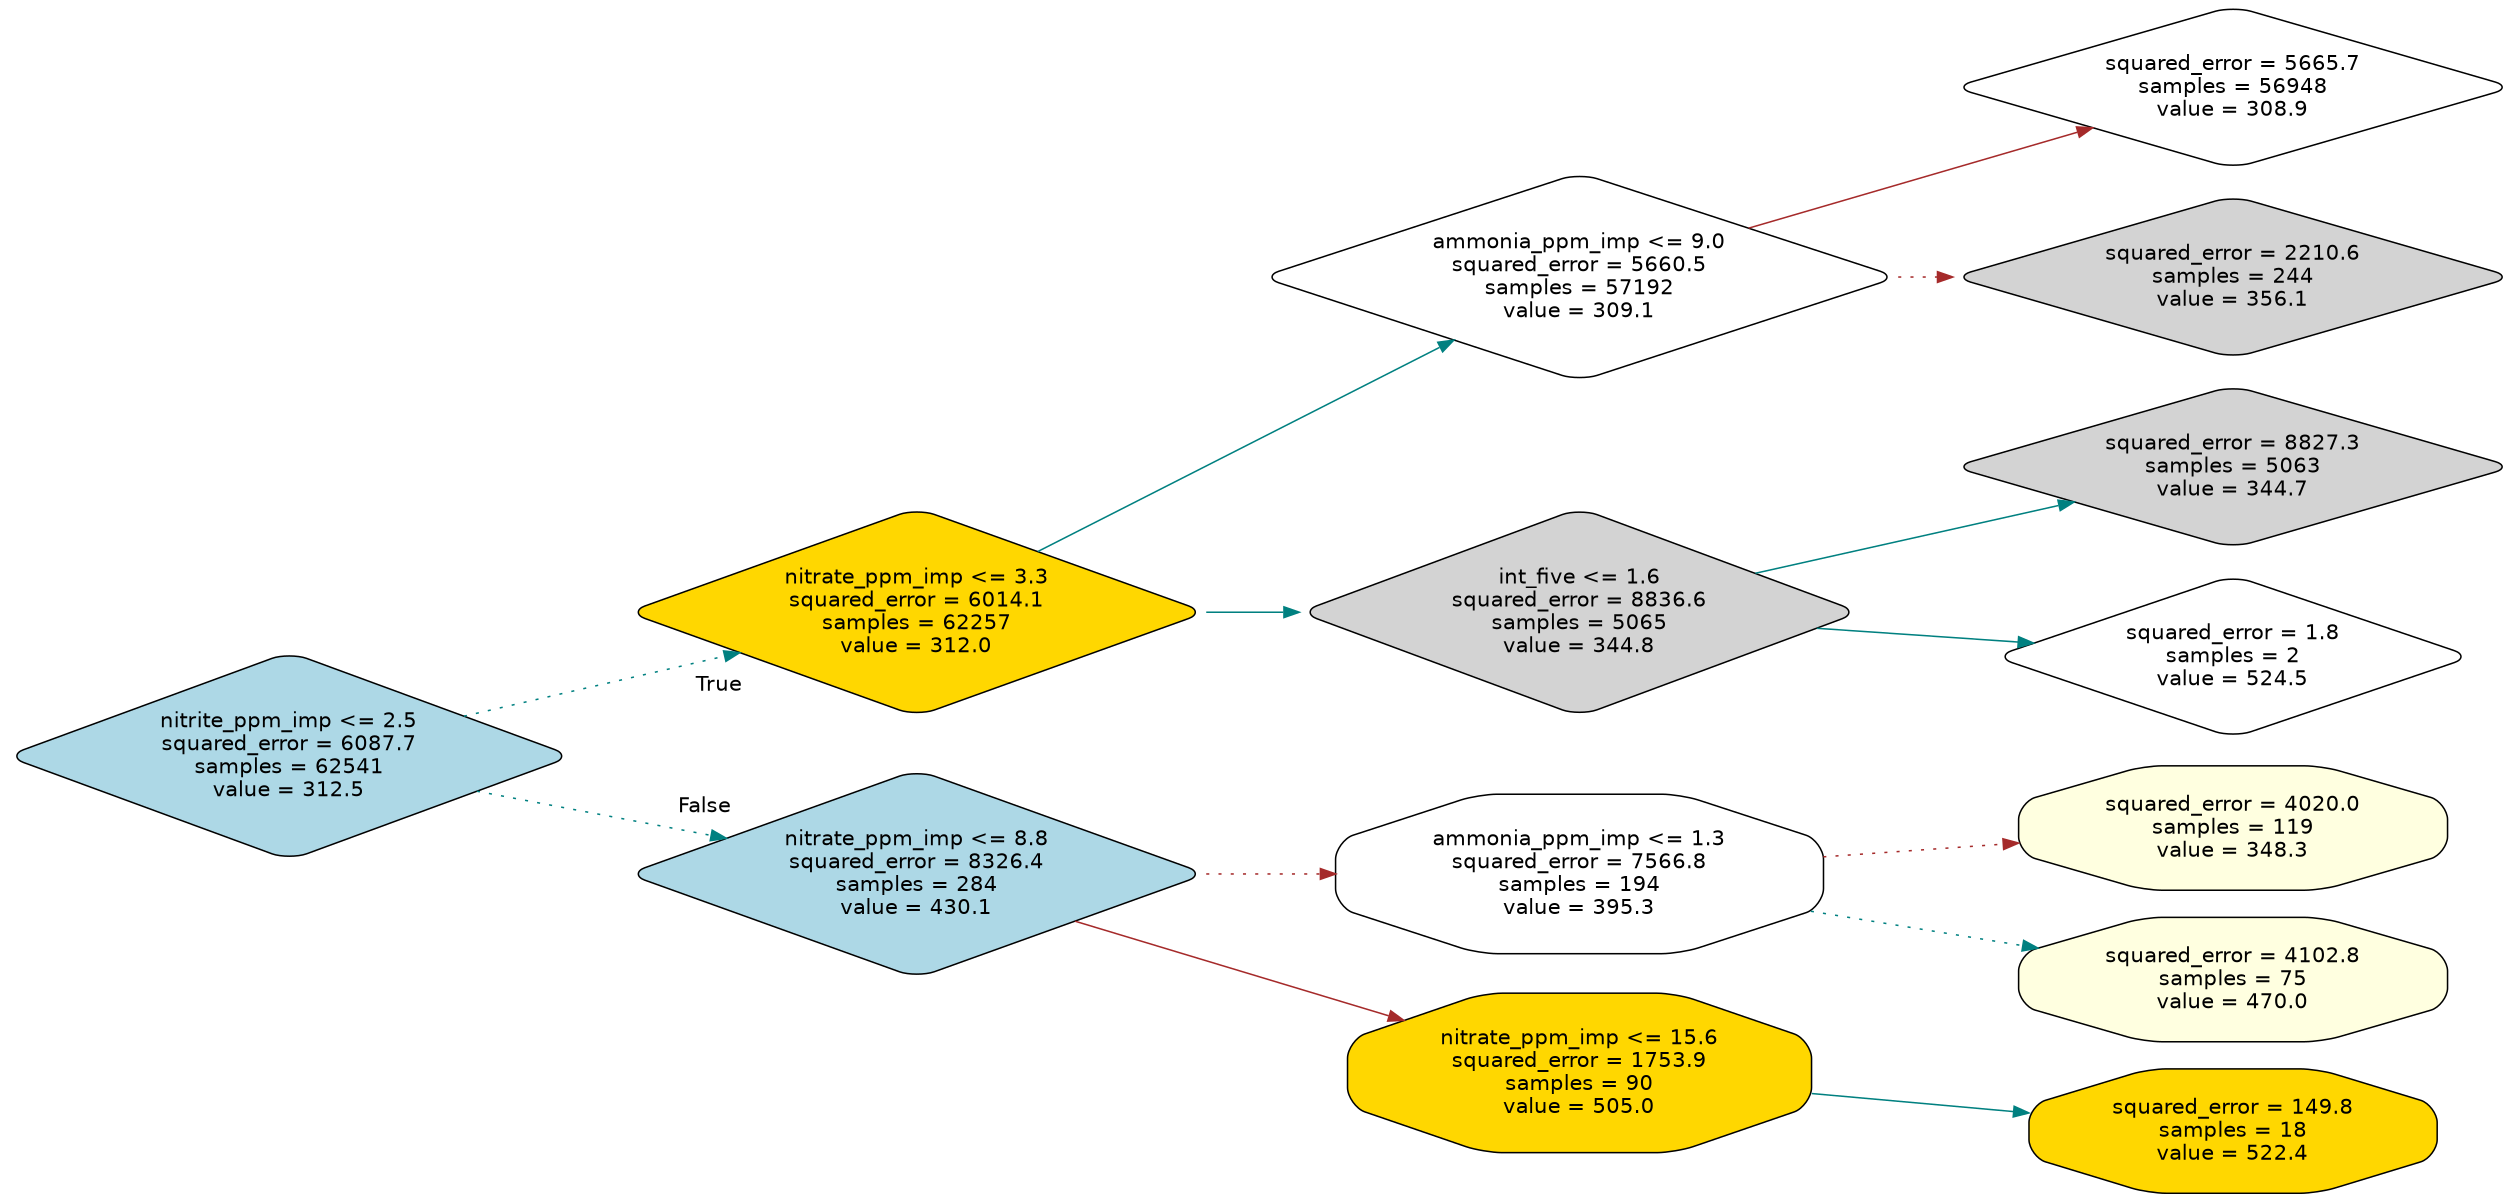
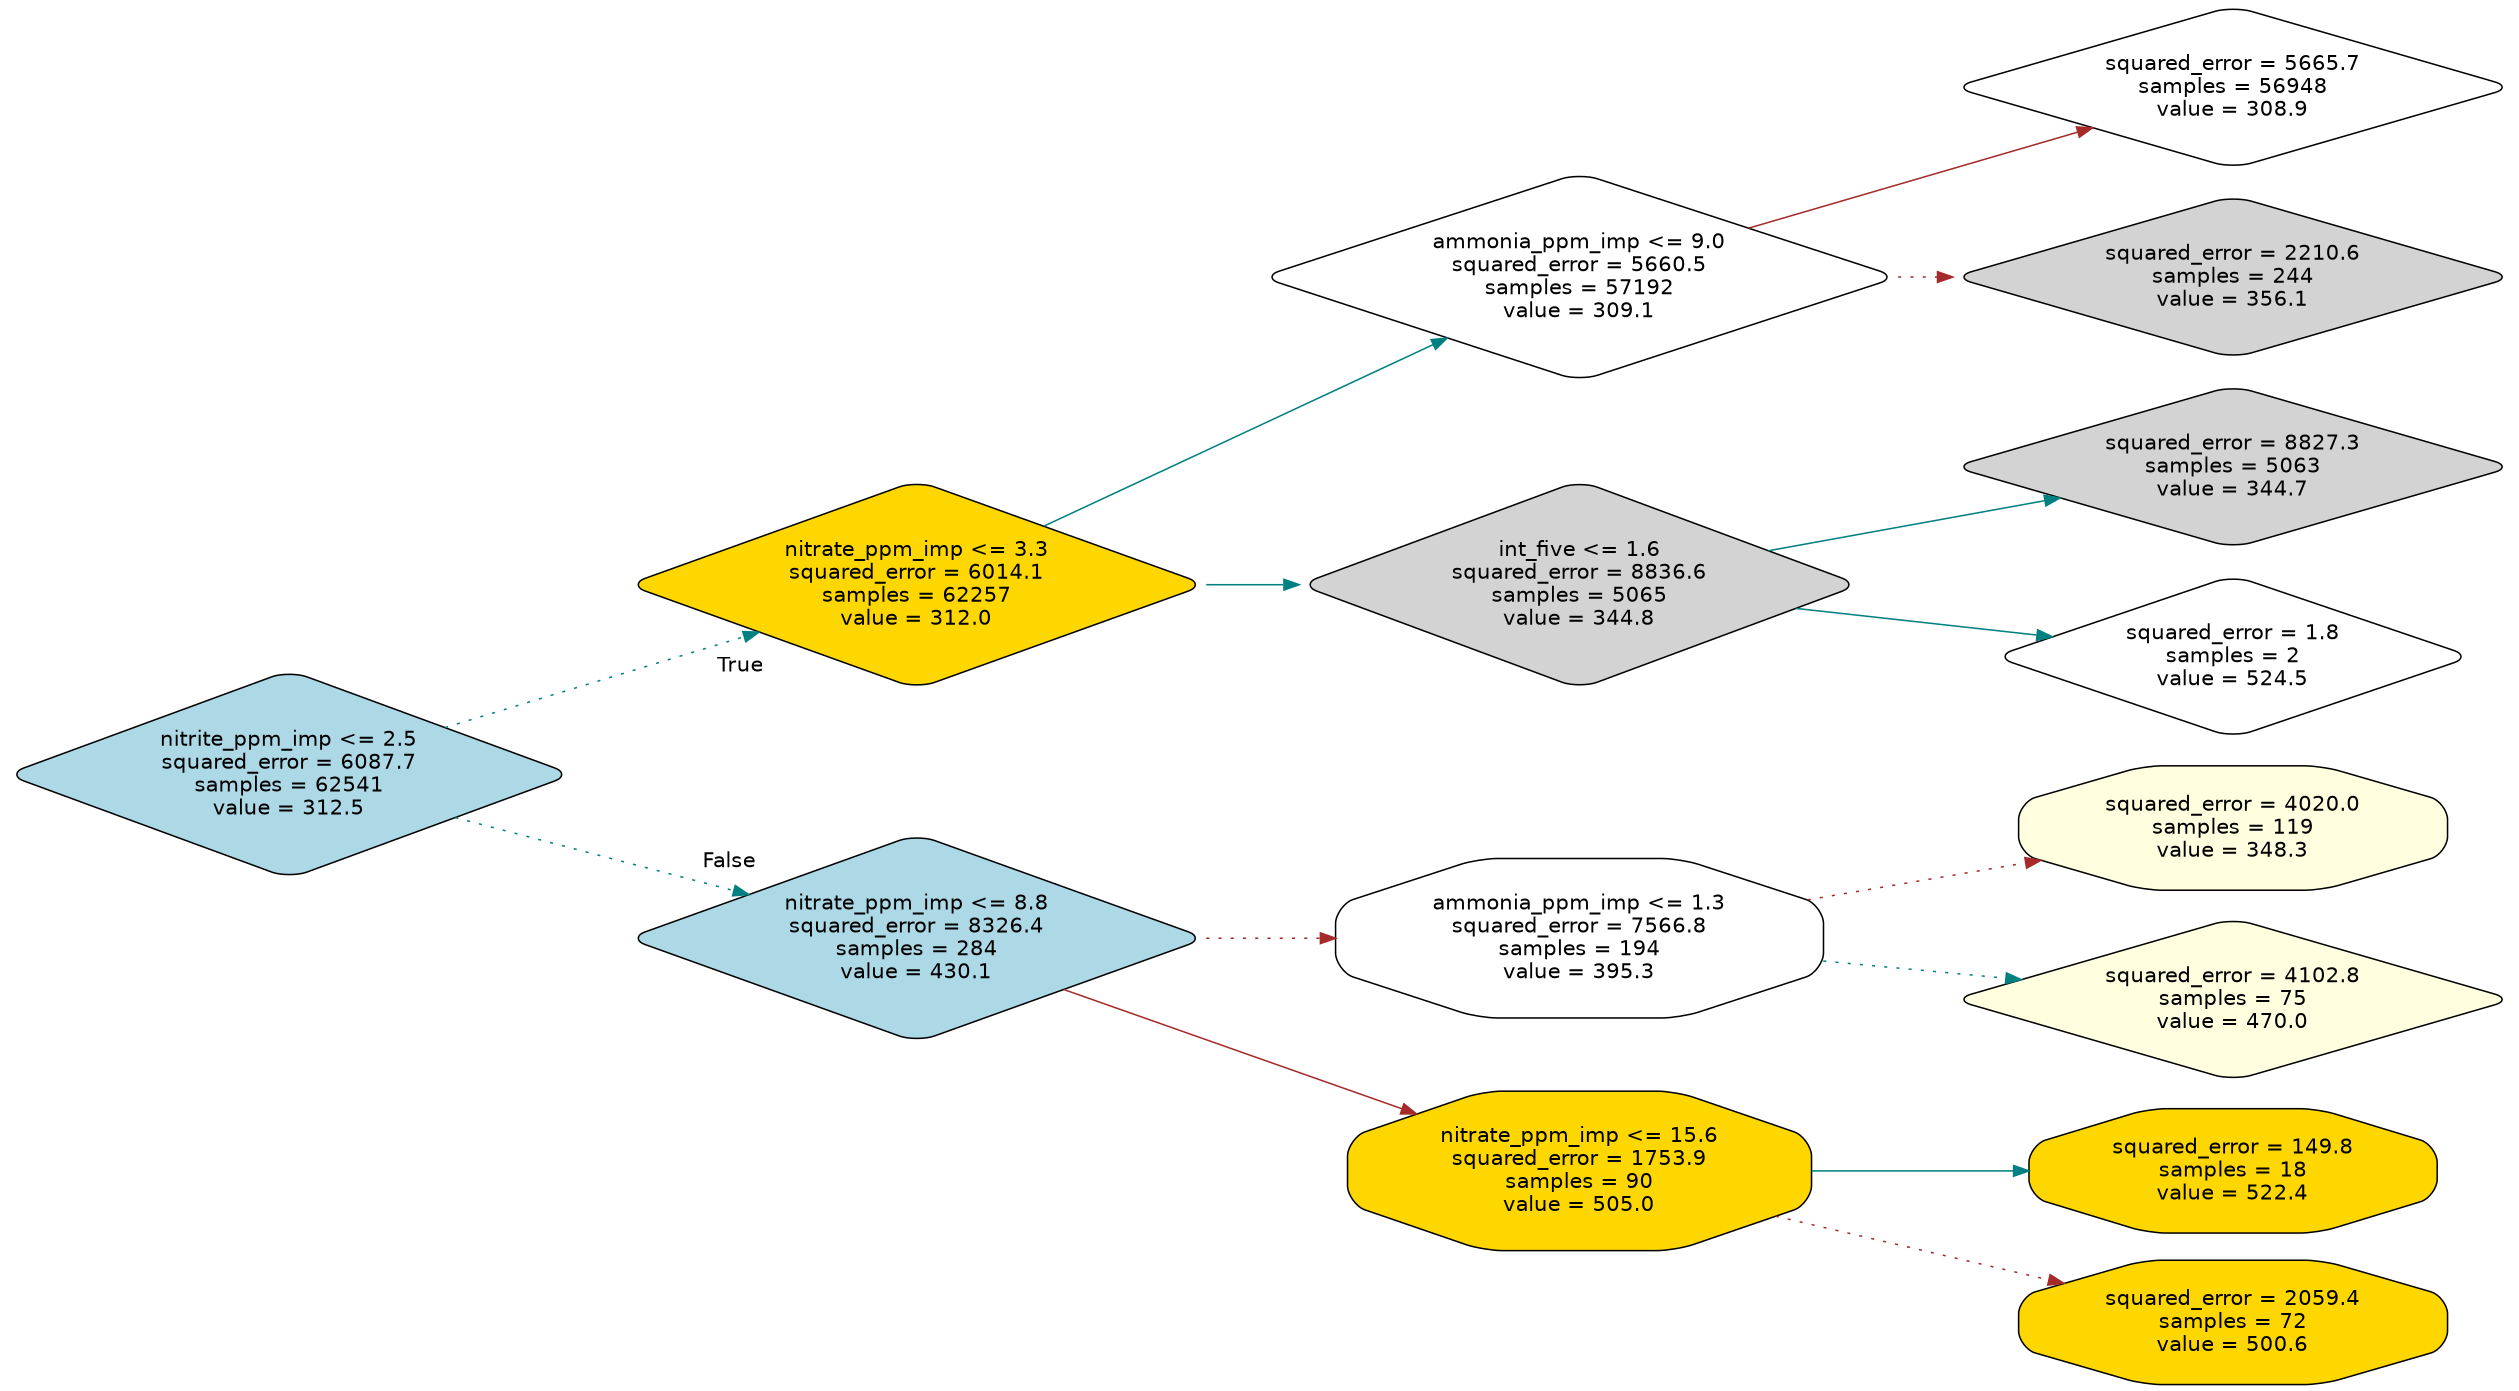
node "squared_error = 4102.8 samples = 75 value = 470.0": shape octagon -> diamond
node "squared_error = 2059.4 samples = 72 value = 500.6": added
